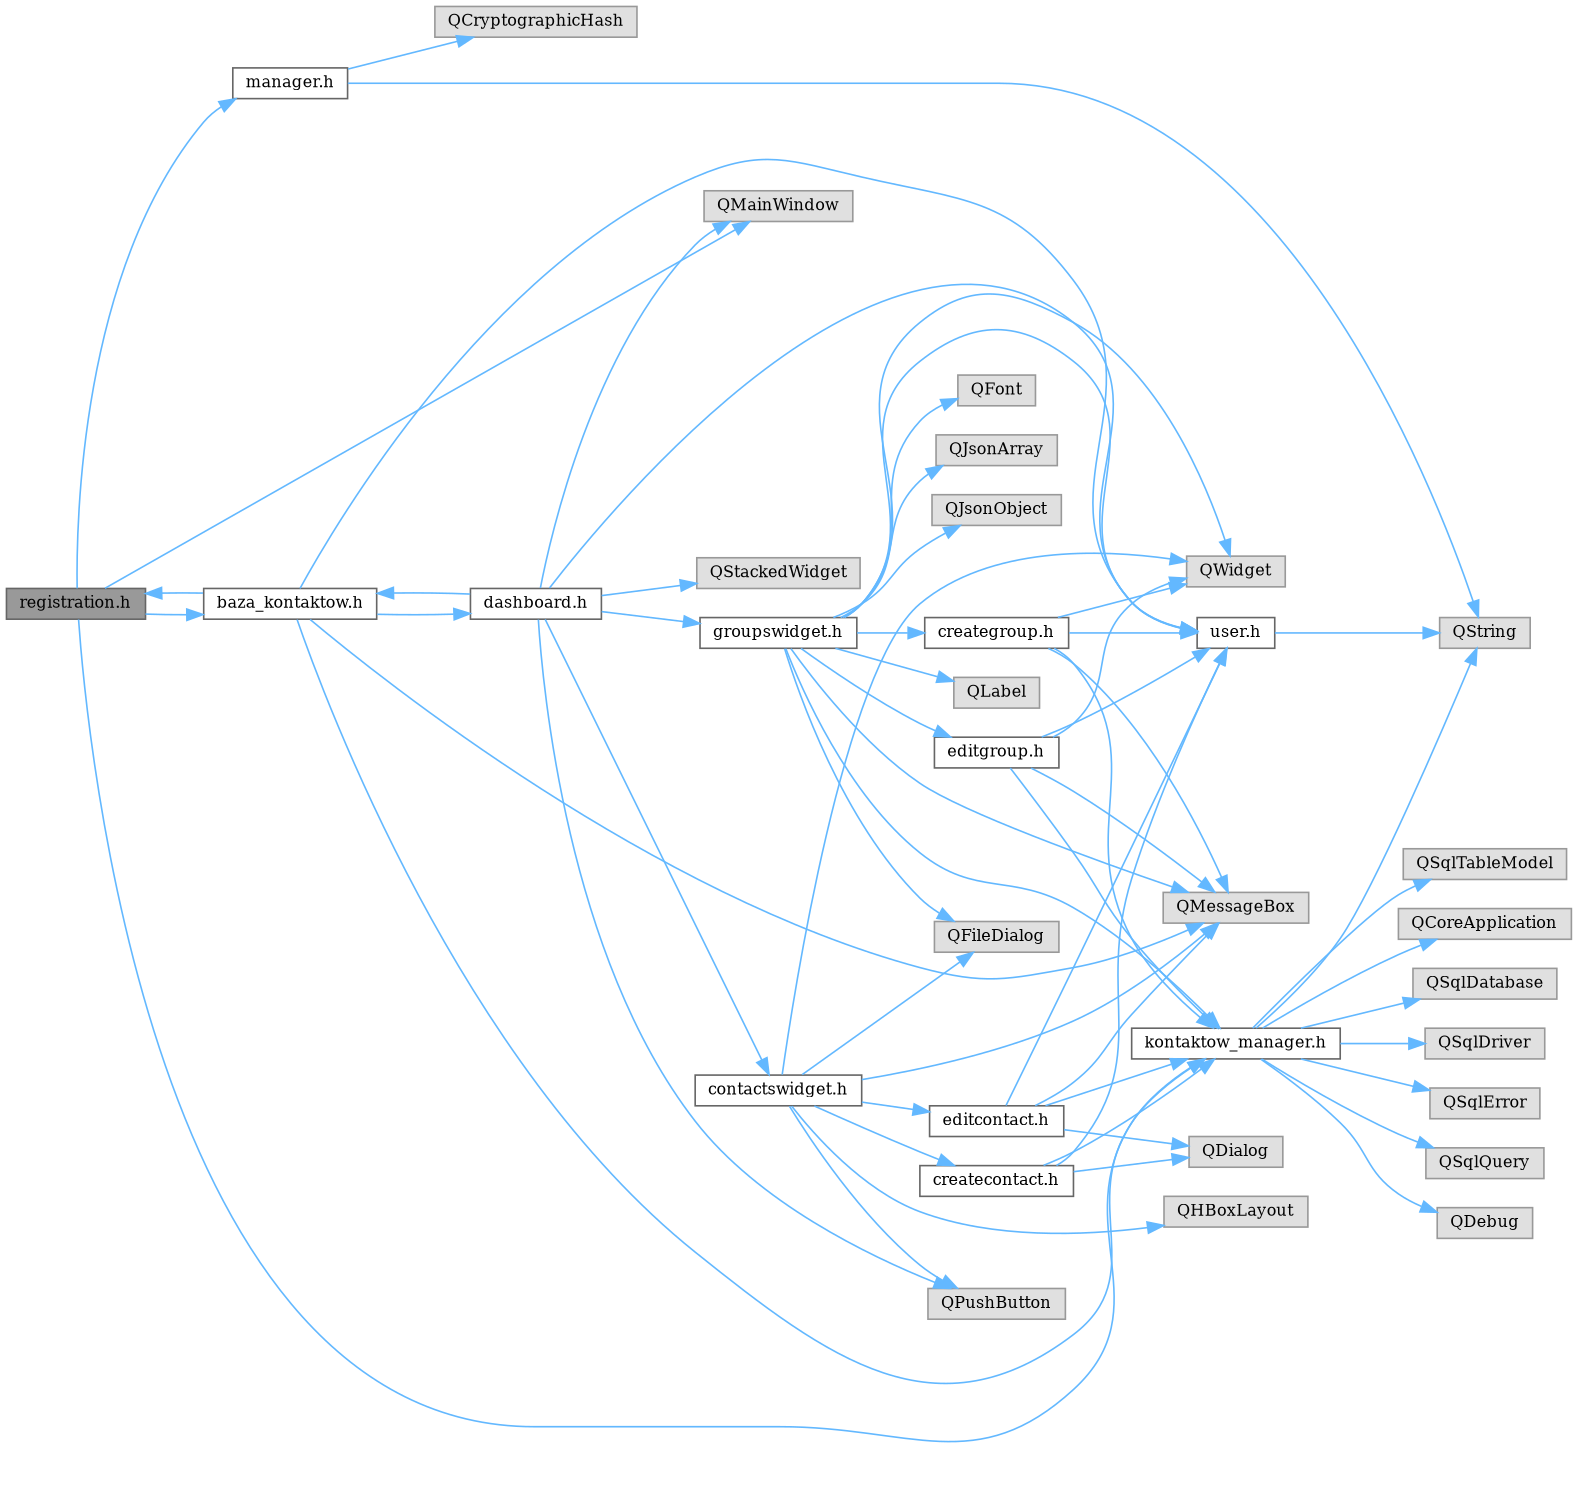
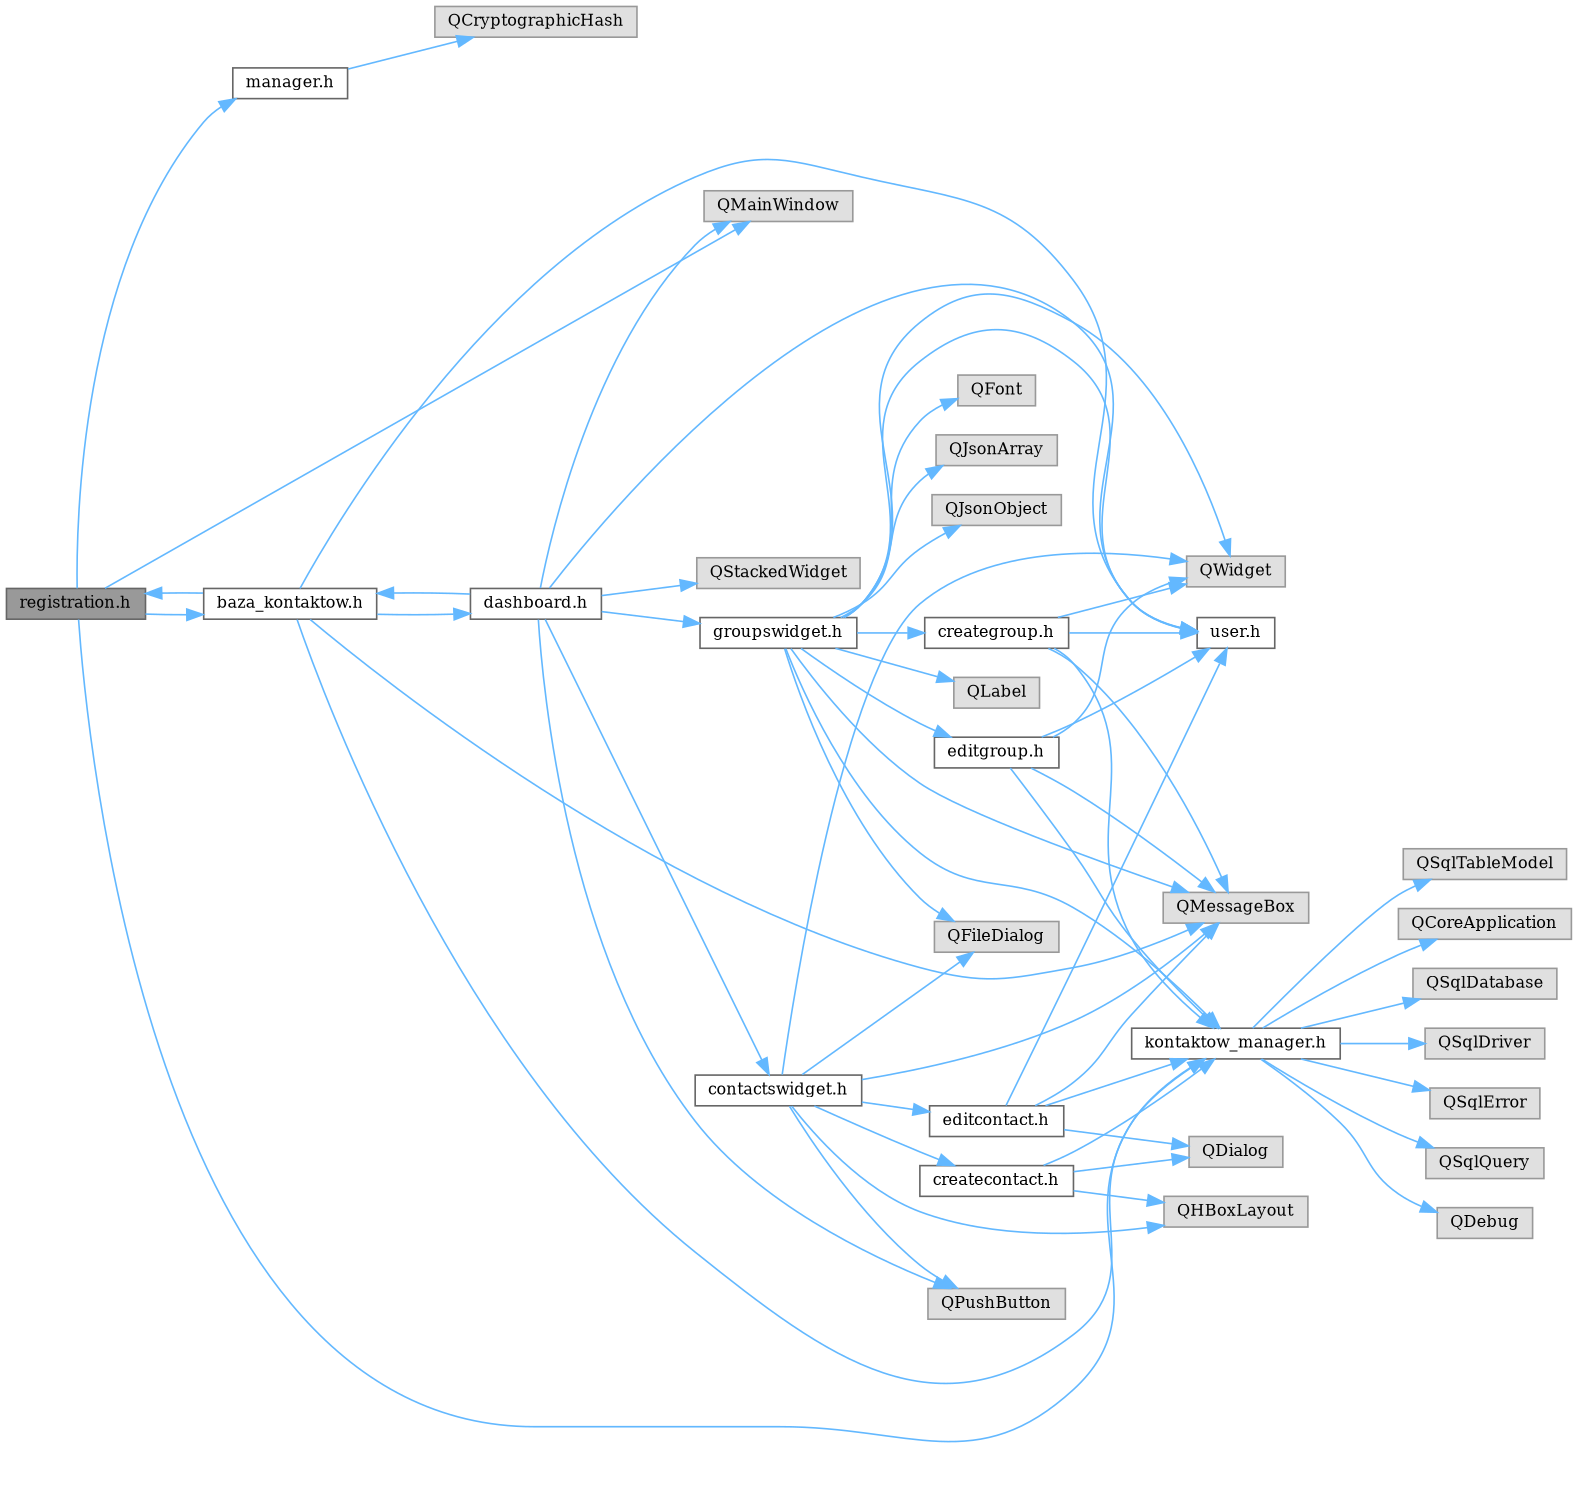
node "QString": removed
edge "createcontact.h" -> "user.h": now "createcontact.h" -> "QHBoxLayout"
